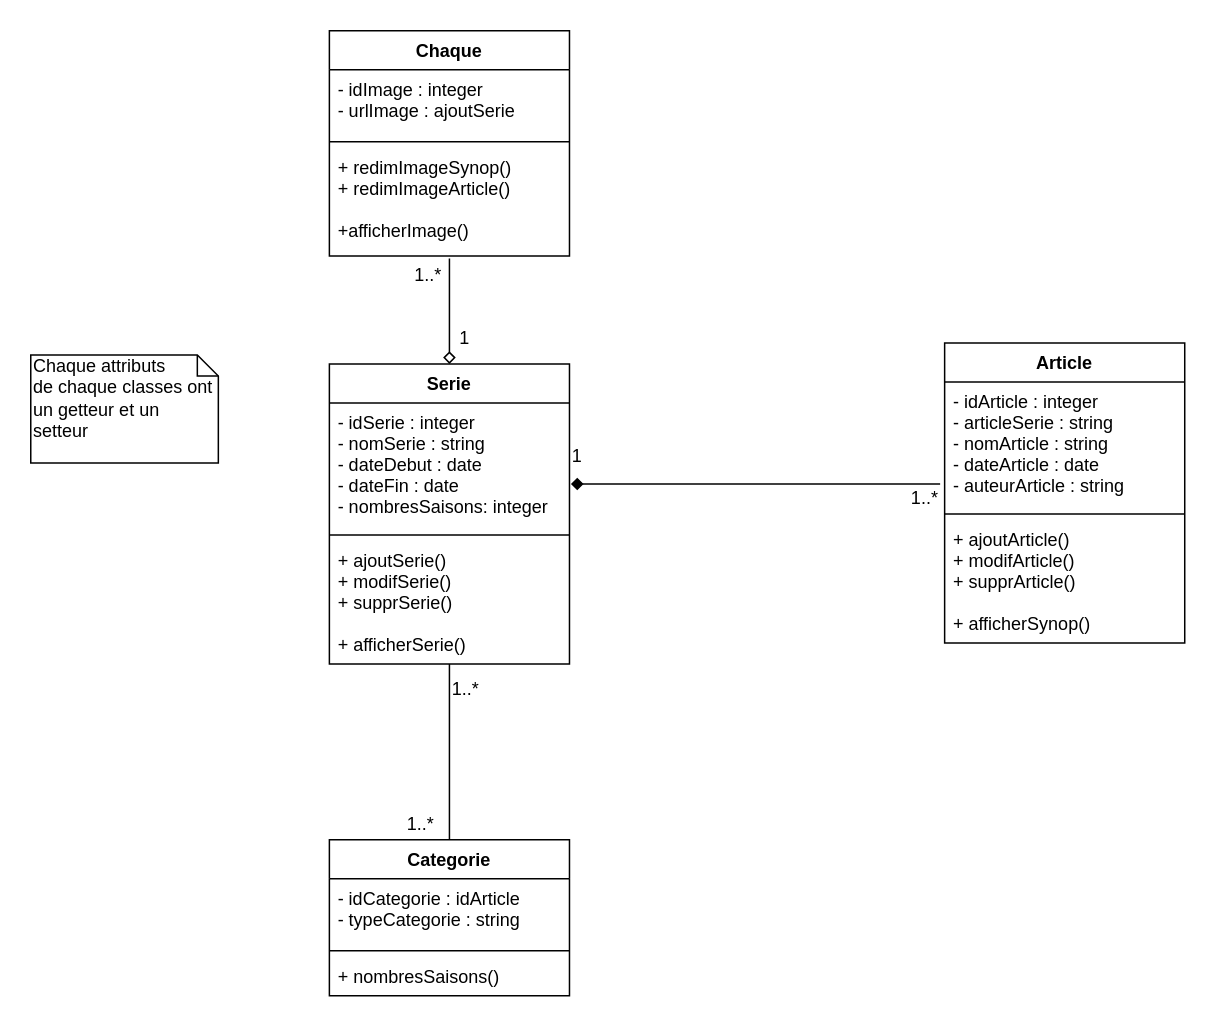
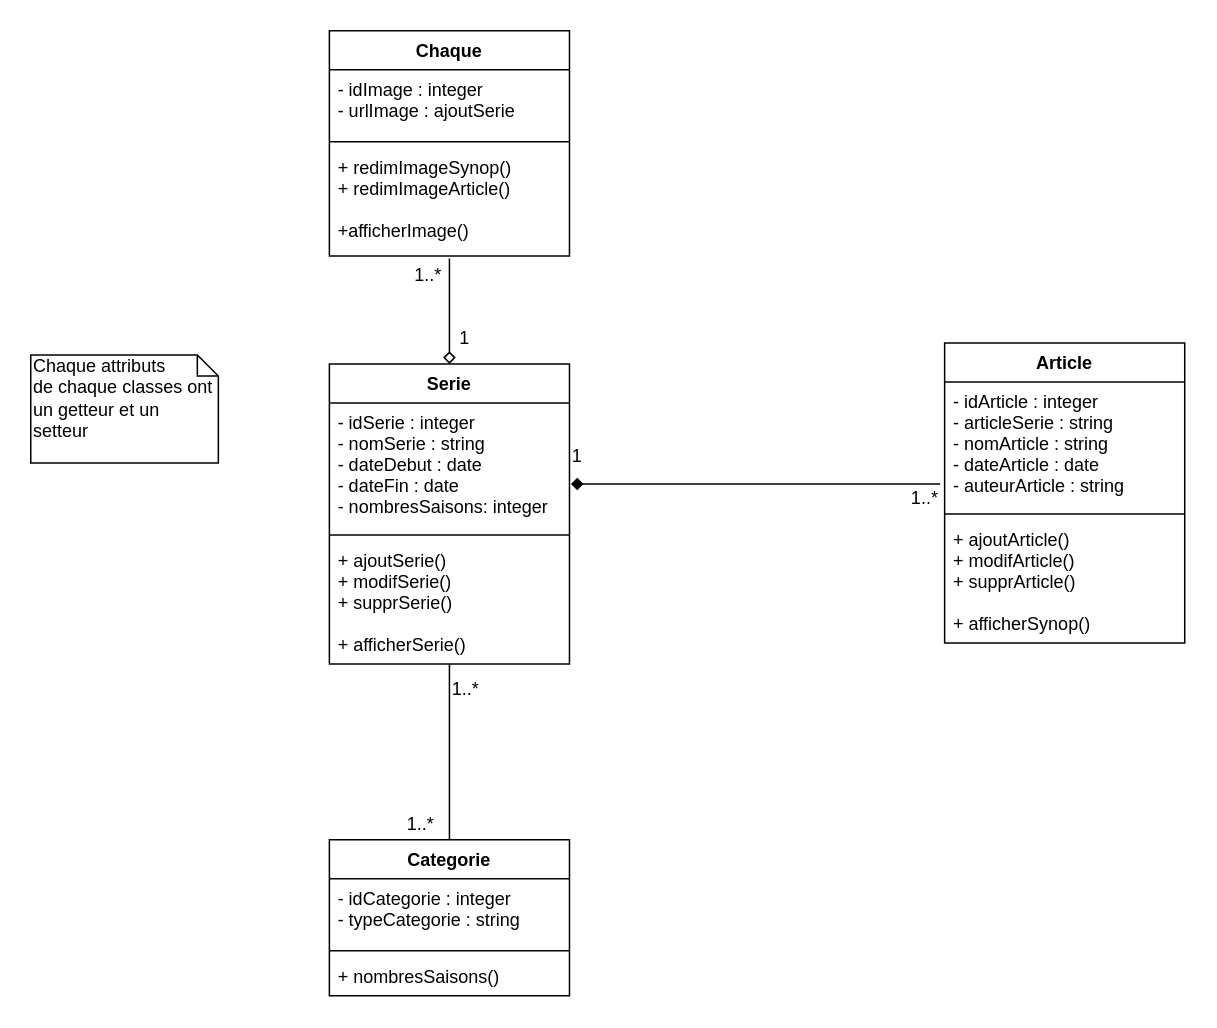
node "- idCategorie : idArticle - typeCategorie : string": label "- idCategorie : idArticle - typeCategorie : string" -> "- idCategorie : integer - typeCategorie : string"
